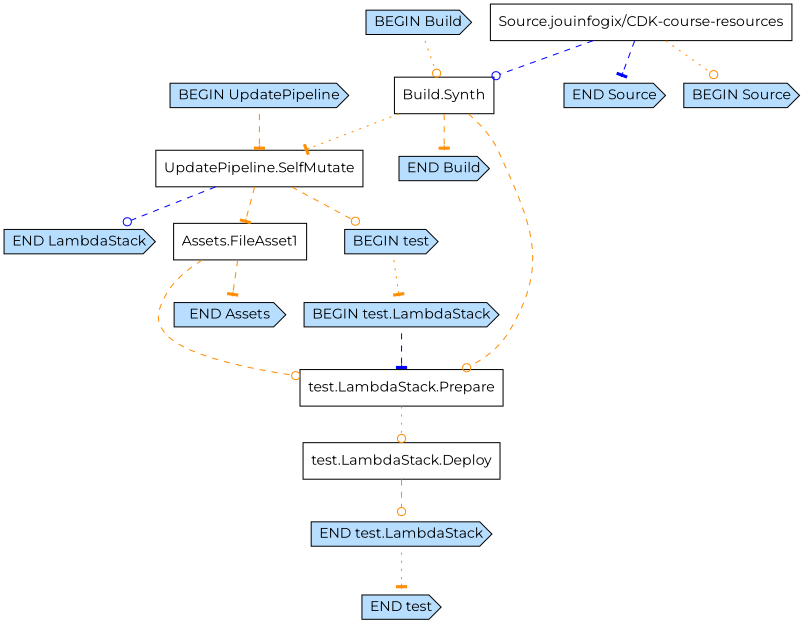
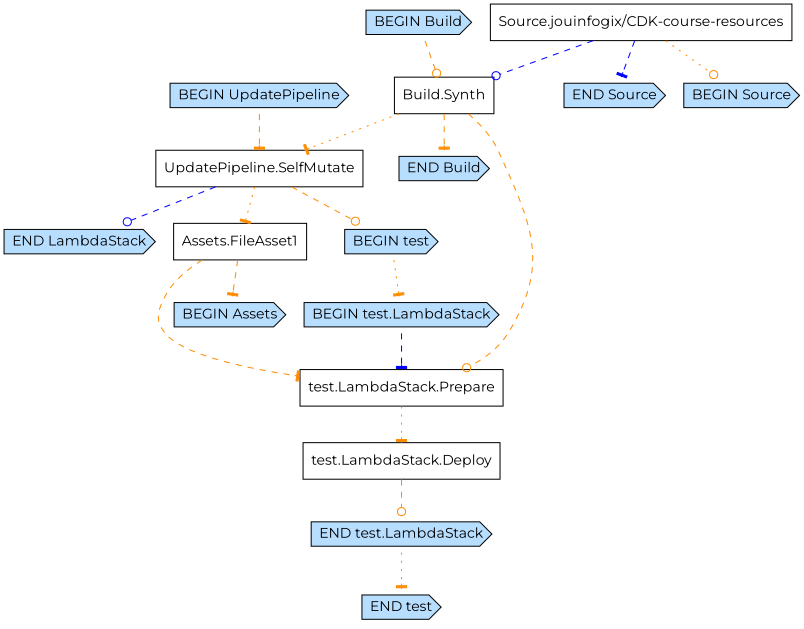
edge "BEGIN Build" -> "Build.Synth": style dotted -> dashed
edge "UpdatePipeline.SelfMutate" -> "Assets.FileAsset1": style dashed -> dotted
node "END Assets": label "END Assets" -> "BEGIN Assets"
edge "Assets.FileAsset1" -> "test.LambdaStack.Prepare": arrowhead odot -> tee
edge "test.LambdaStack.Prepare" -> "test.LambdaStack.Deploy": arrowhead odot -> tee
